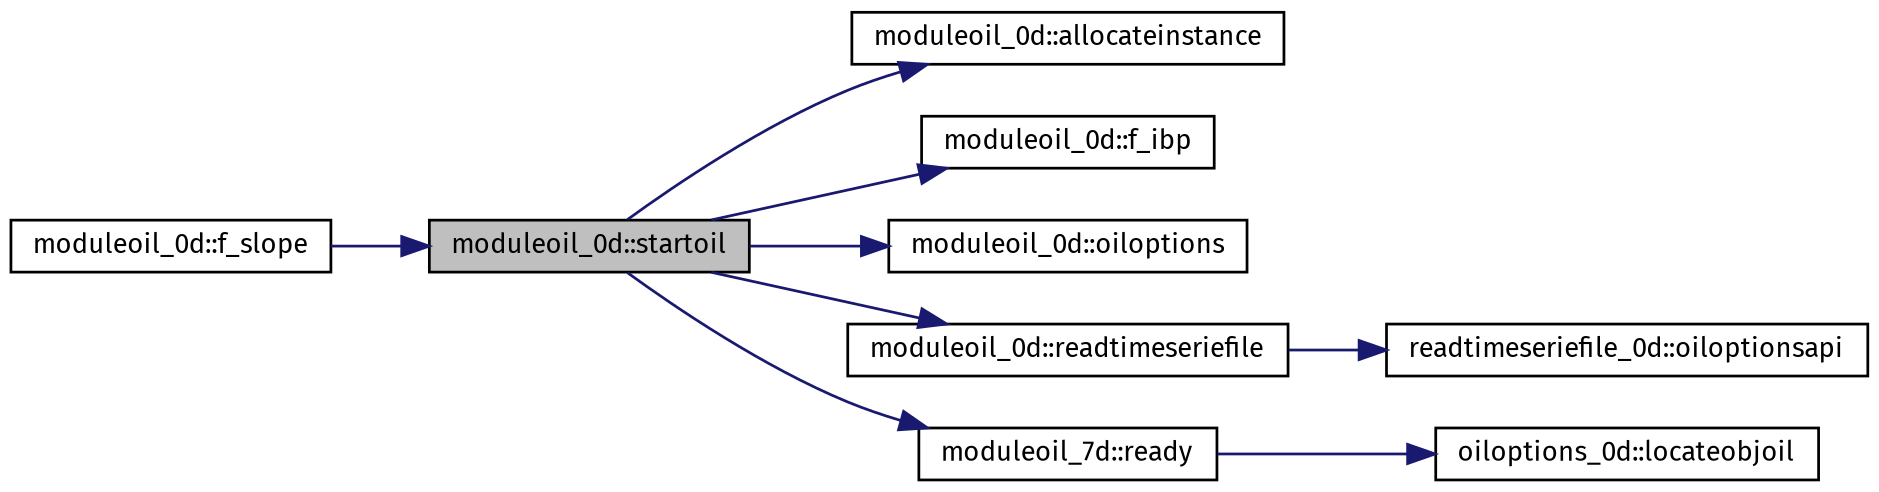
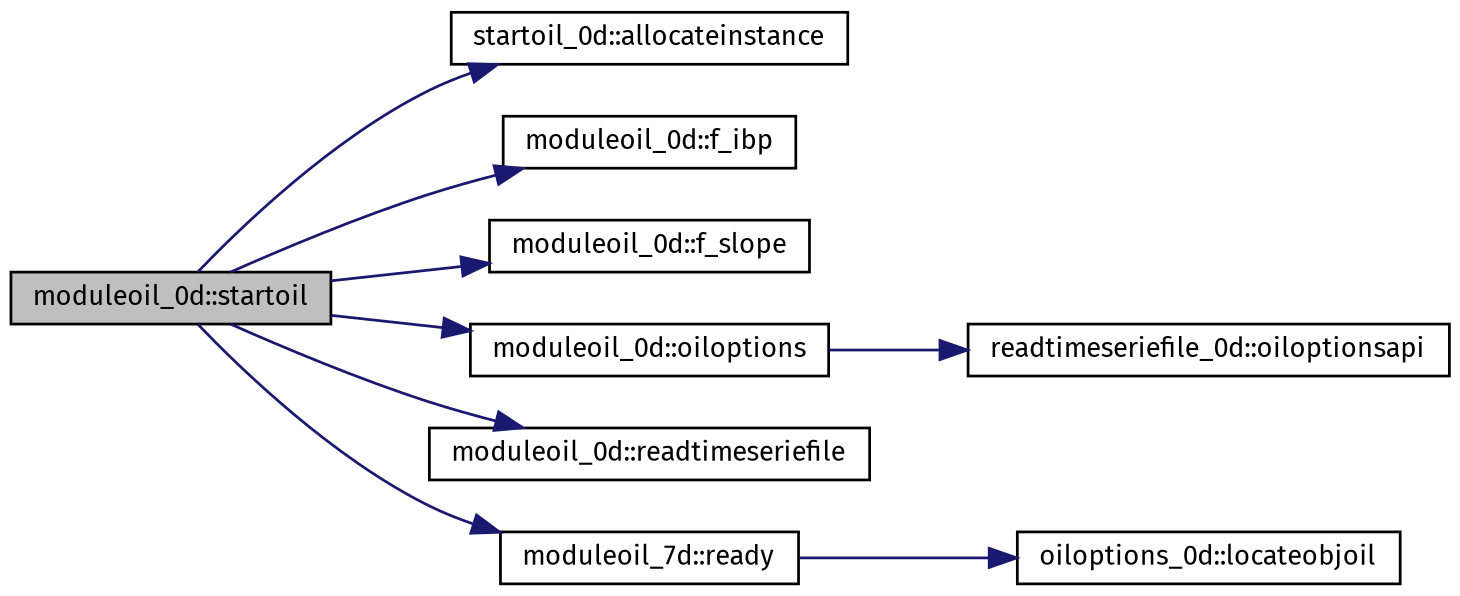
node "moduleoil_0d::allocateinstance": label "moduleoil_0d::allocateinstance" -> "startoil_0d::allocateinstance"
edge "moduleoil_0d::f_slope" -> "moduleoil_0d::startoil": reversed
edge "moduleoil_0d::readtimeseriefile" -> "readtimeseriefile_0d::oiloptionsapi": now "moduleoil_0d::oiloptions" -> "readtimeseriefile_0d::oiloptionsapi"
